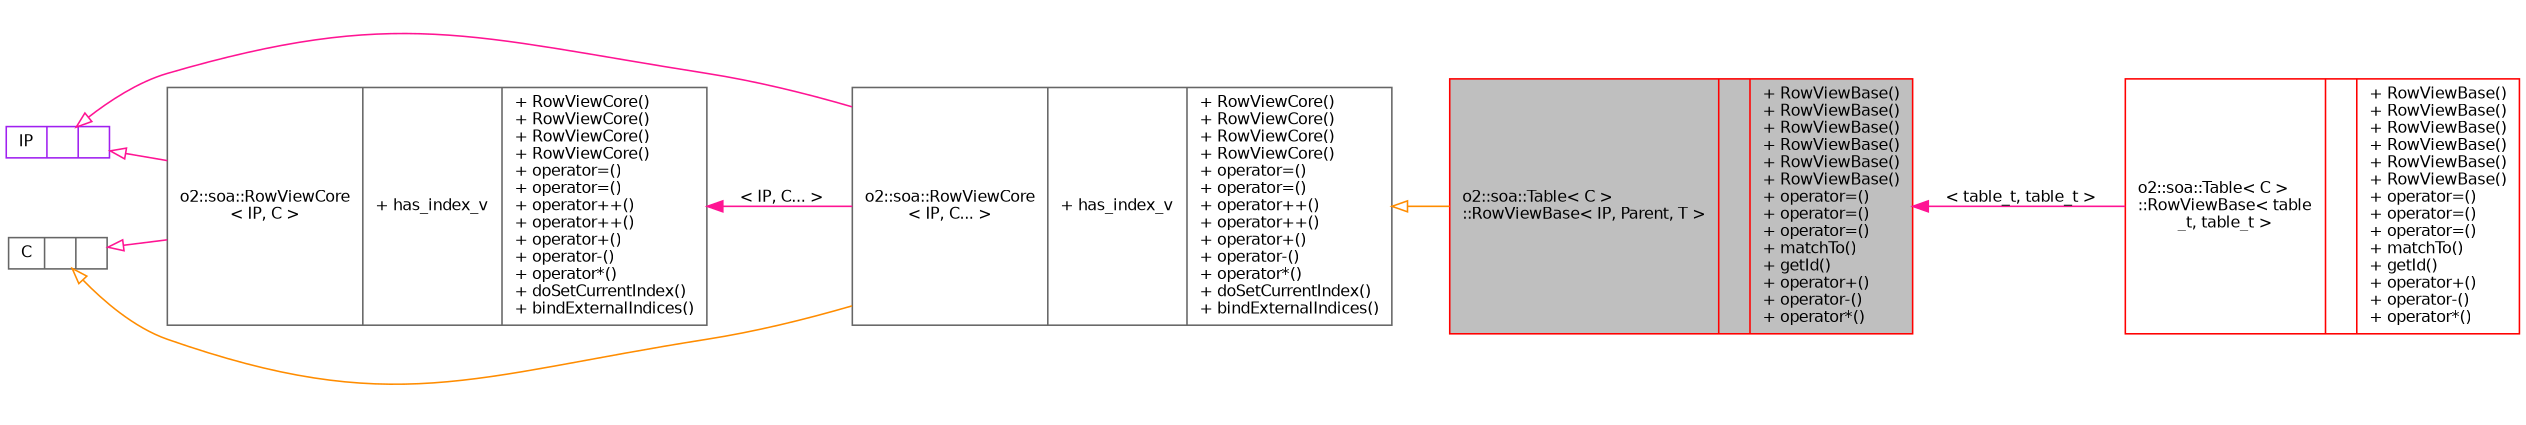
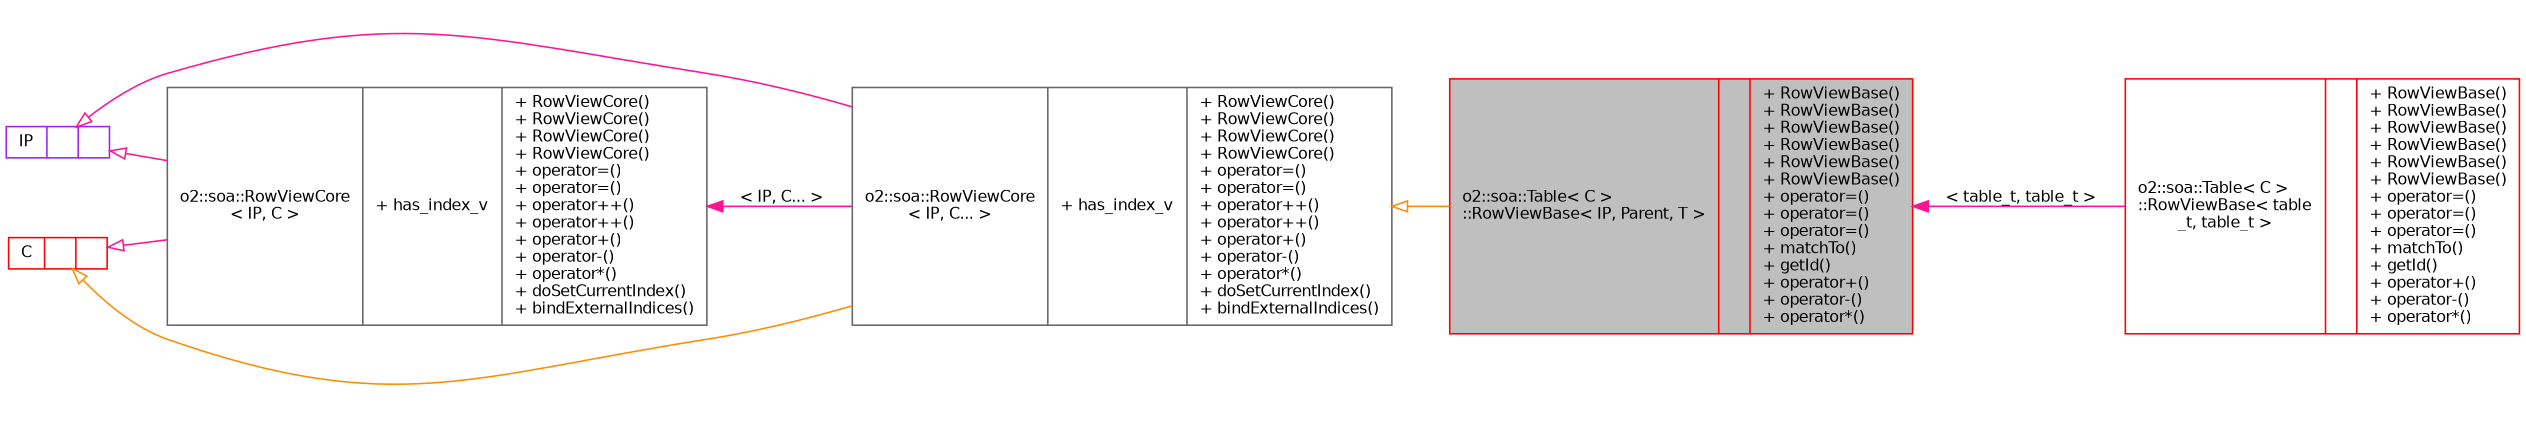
node "C": color gray40 -> red
